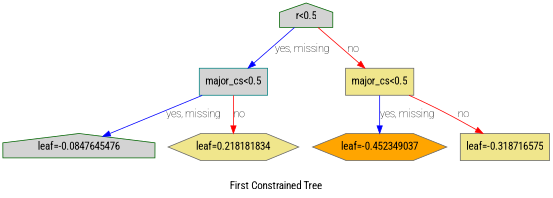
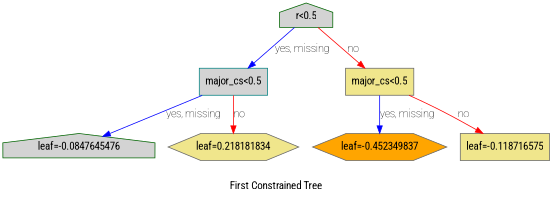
node "leaf=-0.452349037": label "leaf=-0.452349037" -> "leaf=-0.452349837"
node "leaf=-0.318716575": label "leaf=-0.318716575" -> "leaf=-0.118716575"
